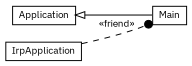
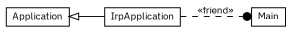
edge "Main" -> "Application": now "IrpApplication" -> "Application"
